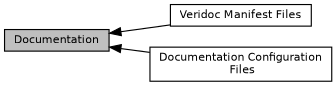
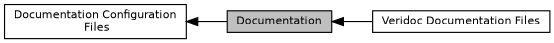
node "Veridoc Manifest Files": label "Veridoc Manifest Files" -> "Veridoc Documentation Files"
edge "Documentation Configuration Files" -> "Documentation": reversed
